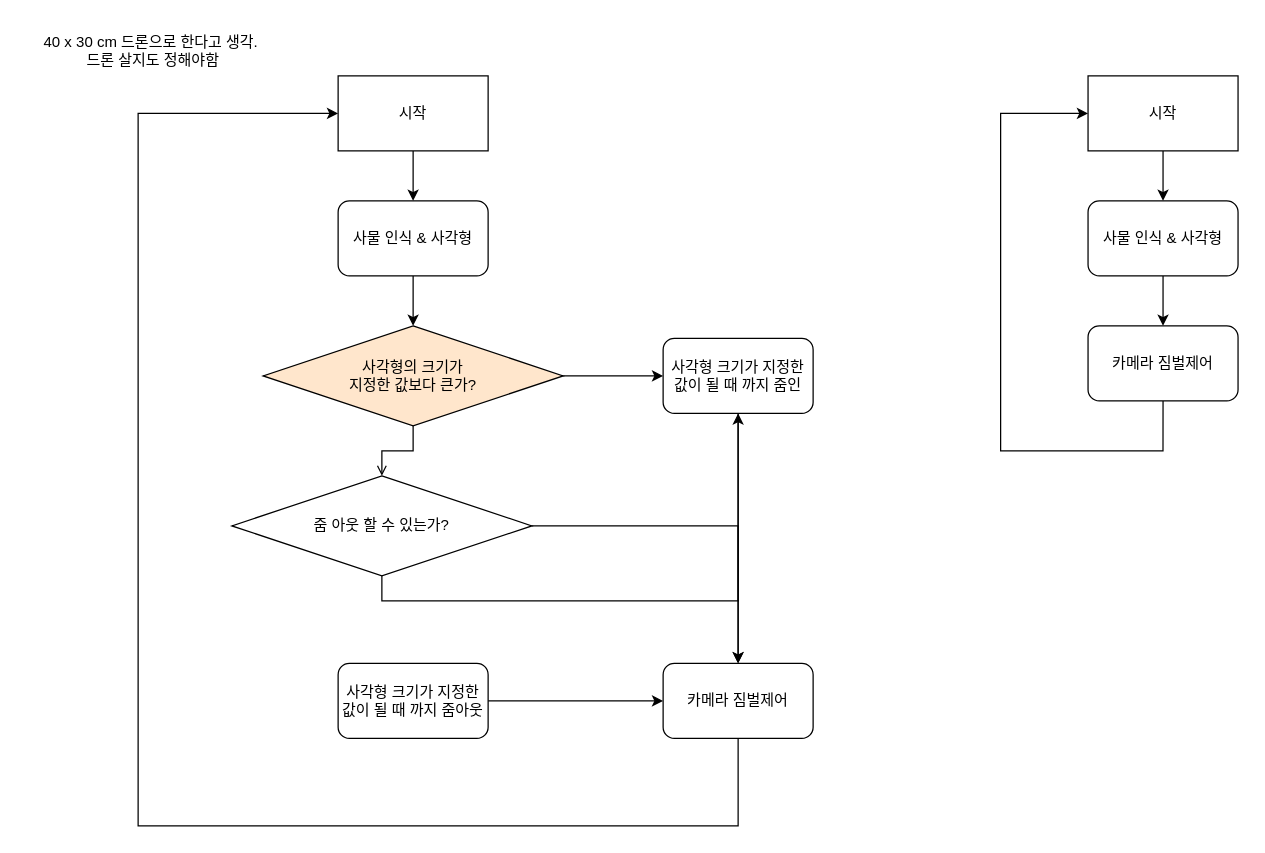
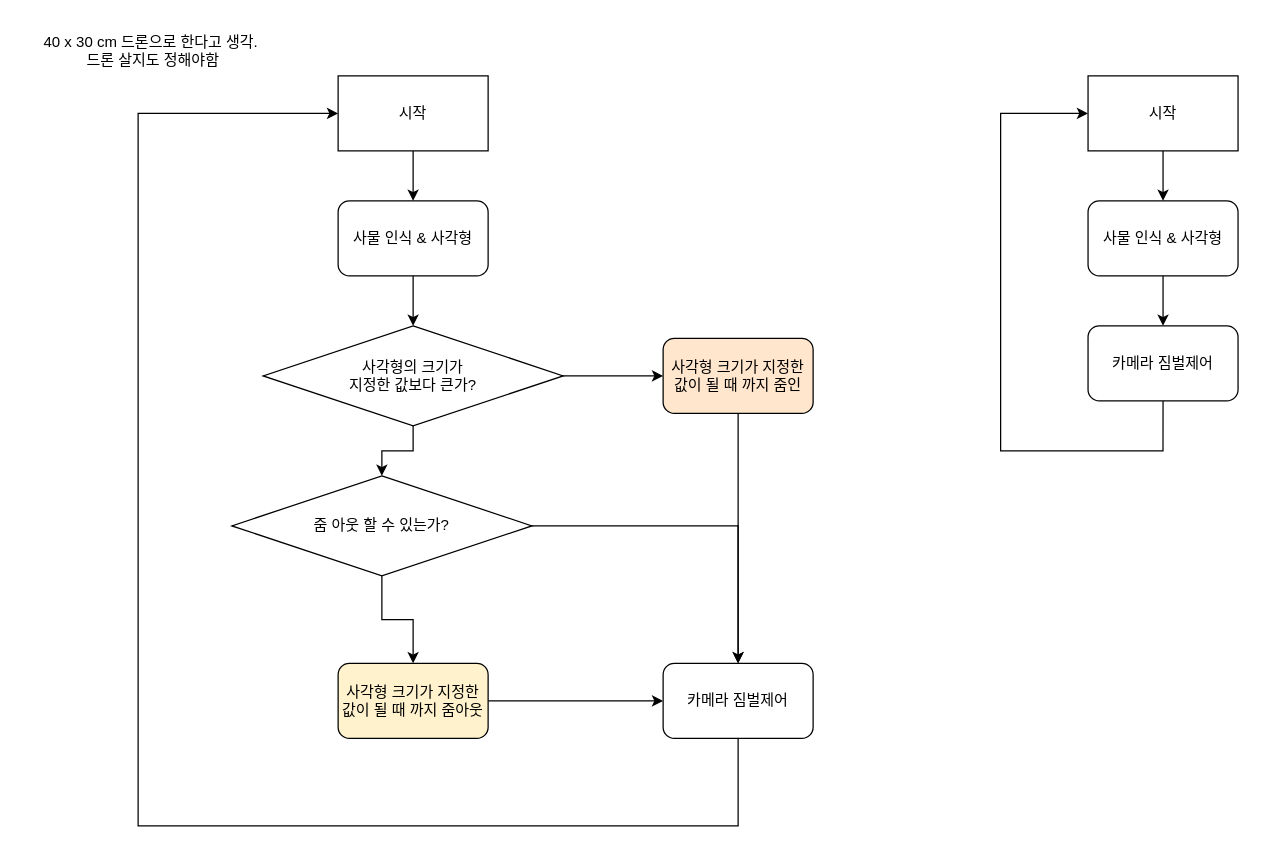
node "사각형의 크기가 지정한 값보다 큰가?": fillcolor #ffe6cc -> #ffffff
node "사각형 크기가 지정한 값이 될 때 까지 줌인": fillcolor #ffffff -> #ffe6cc
edge "사각형의 크기가 지정한 값보다 큰가?" -> "줌 아웃 할 수 있는가?": arrowhead open -> classic
edge "줌 아웃 할 수 있는가?" -> "사각형 크기가 지정한 값이 될 때 까지 줌인": now "줌 아웃 할 수 있는가?" -> "사각형 크기가 지정한 값이 될 때 까지 줌아웃"
node "사각형 크기가 지정한 값이 될 때 까지 줌아웃": fillcolor #ffffff -> #fff2cc
